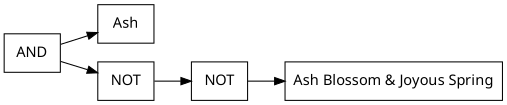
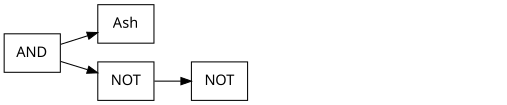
node "Ash Blossom & Joyous Spring": removed
